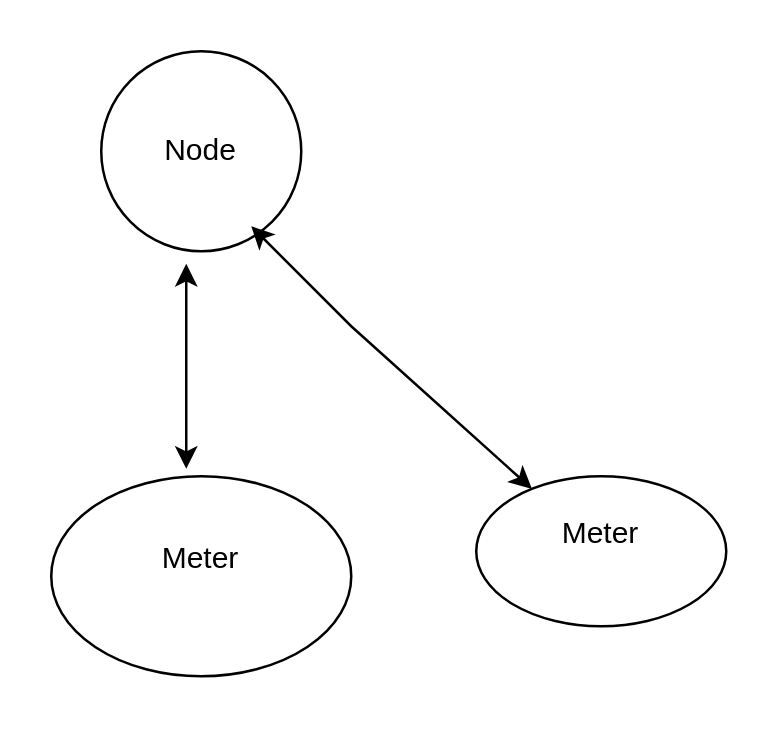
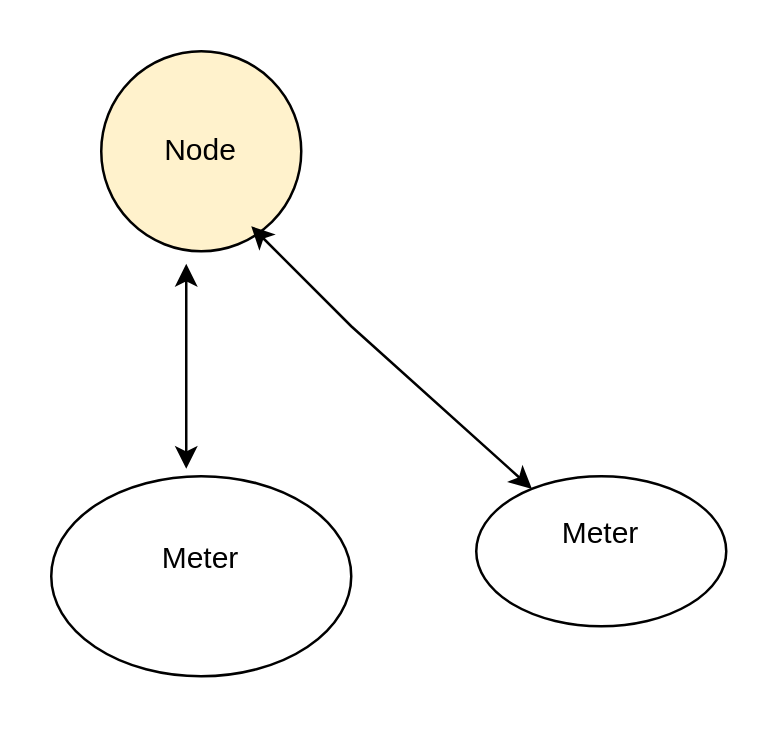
node "Node": fillcolor #ffffff -> #fff2cc
